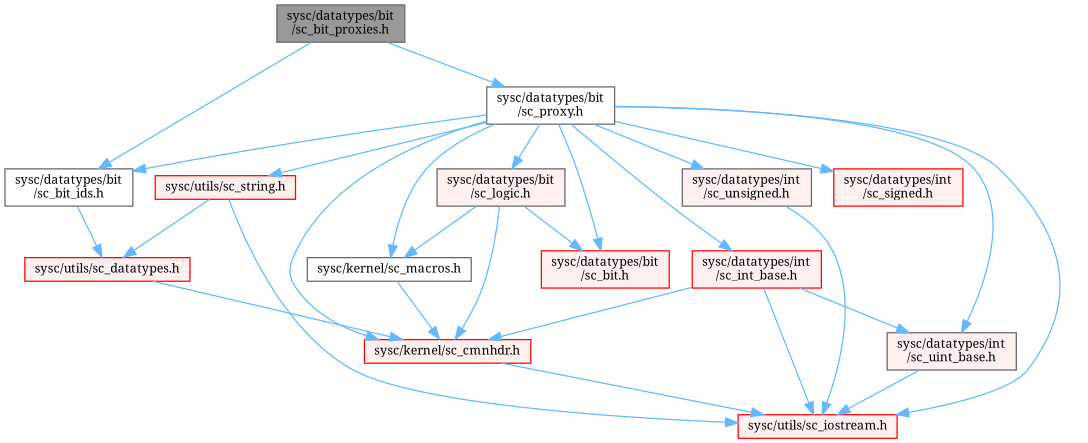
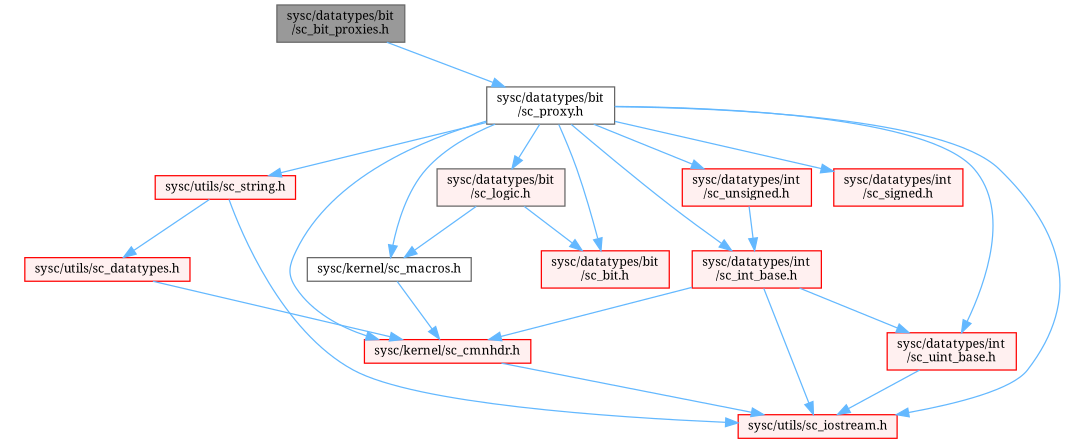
node "sysc/datatypes/bit /sc_bit_ids.h": removed
node "sysc/datatypes/int /sc_unsigned.h": color grey40 -> red
edge "sysc/datatypes/bit /sc_logic.h" -> "sysc/kernel/sc_cmnhdr.h": removed
edge "sysc/datatypes/int /sc_unsigned.h" -> "sysc/utils/sc_iostream.h": now "sysc/datatypes/int /sc_unsigned.h" -> "sysc/datatypes/int /sc_int_base.h"
node "sysc/datatypes/int /sc_uint_base.h": color grey40 -> red
